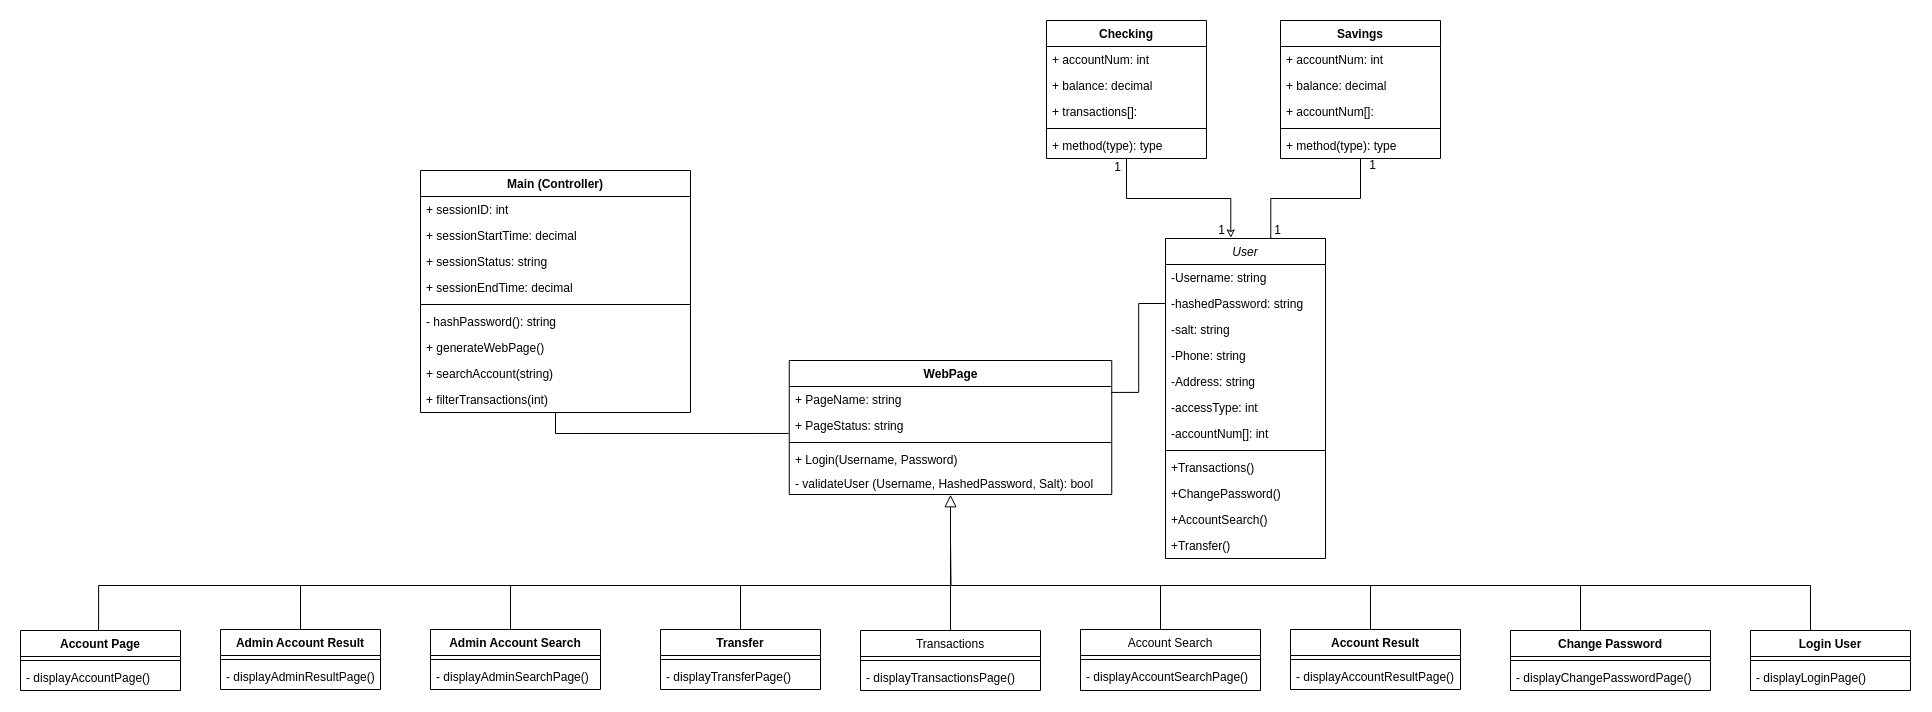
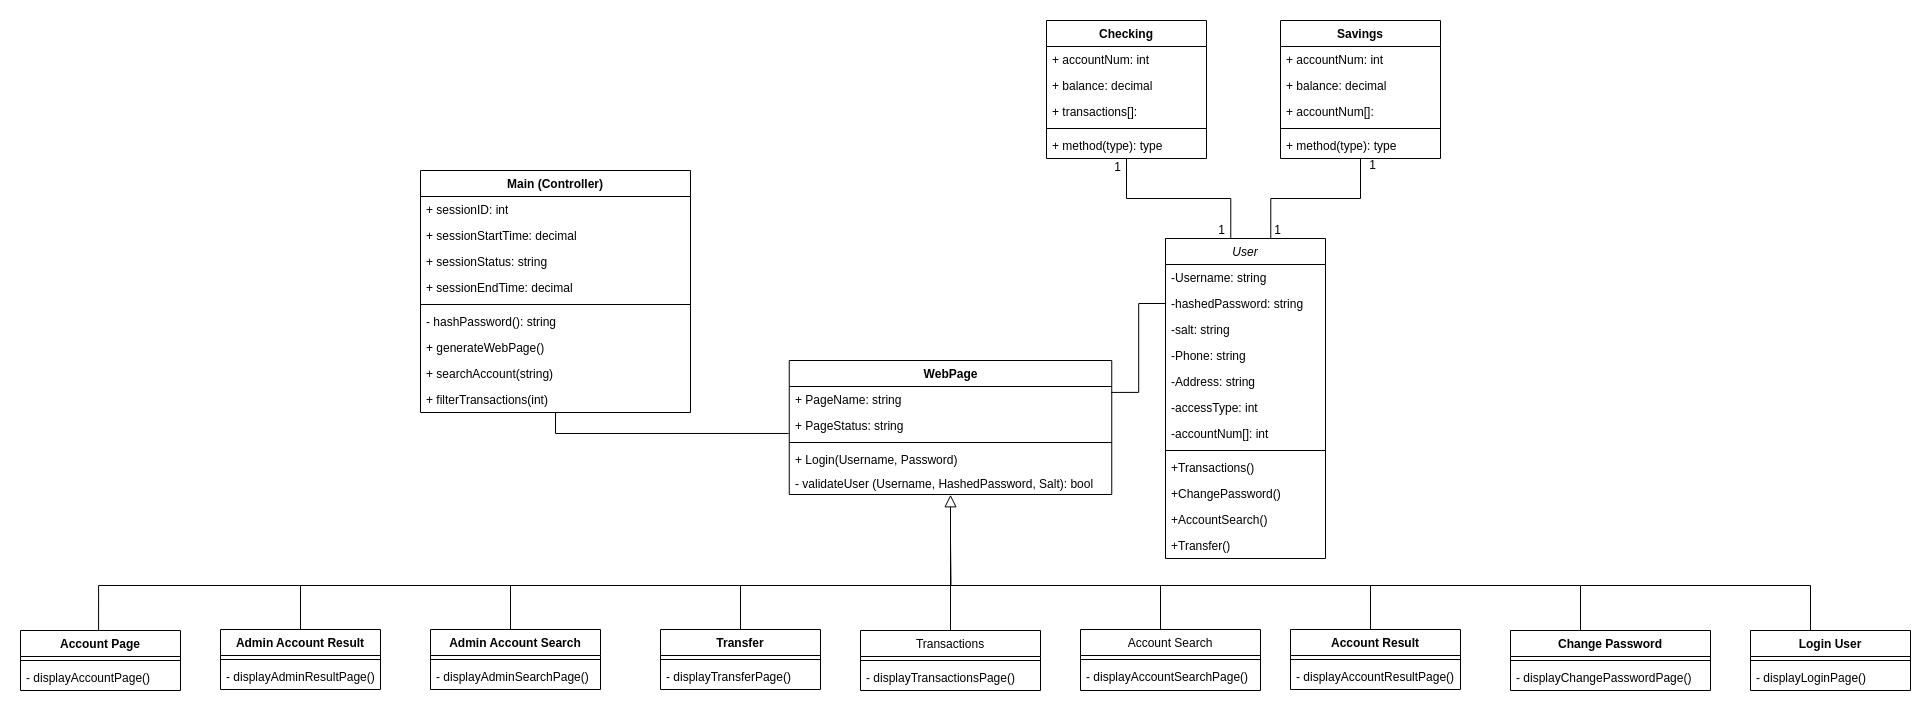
edge "Checking" -> "User": arrowhead classic -> none
